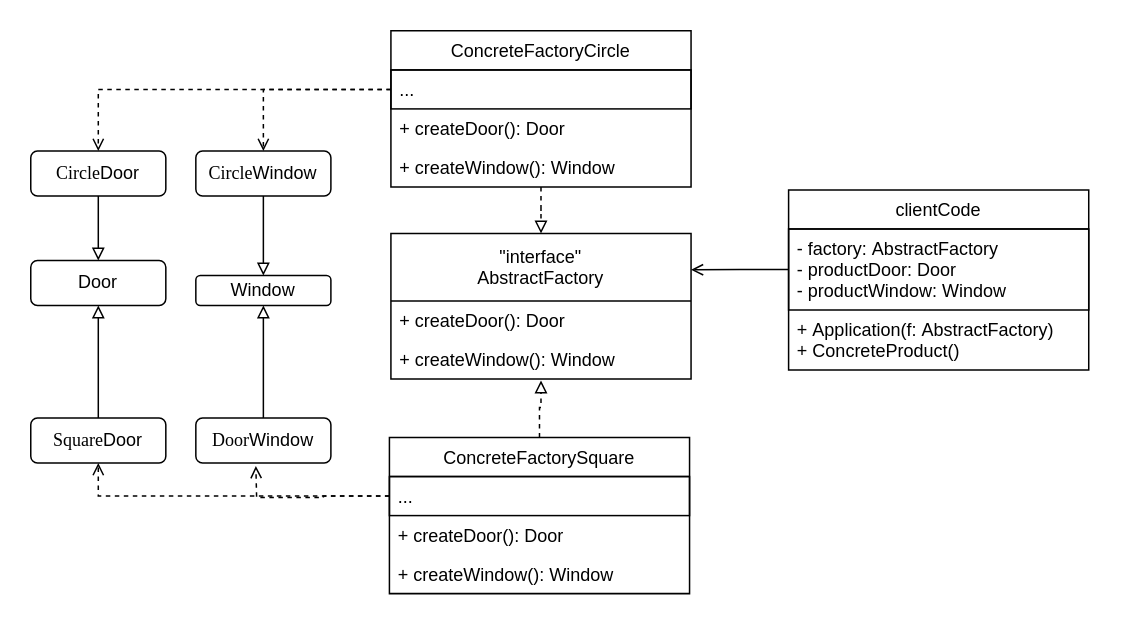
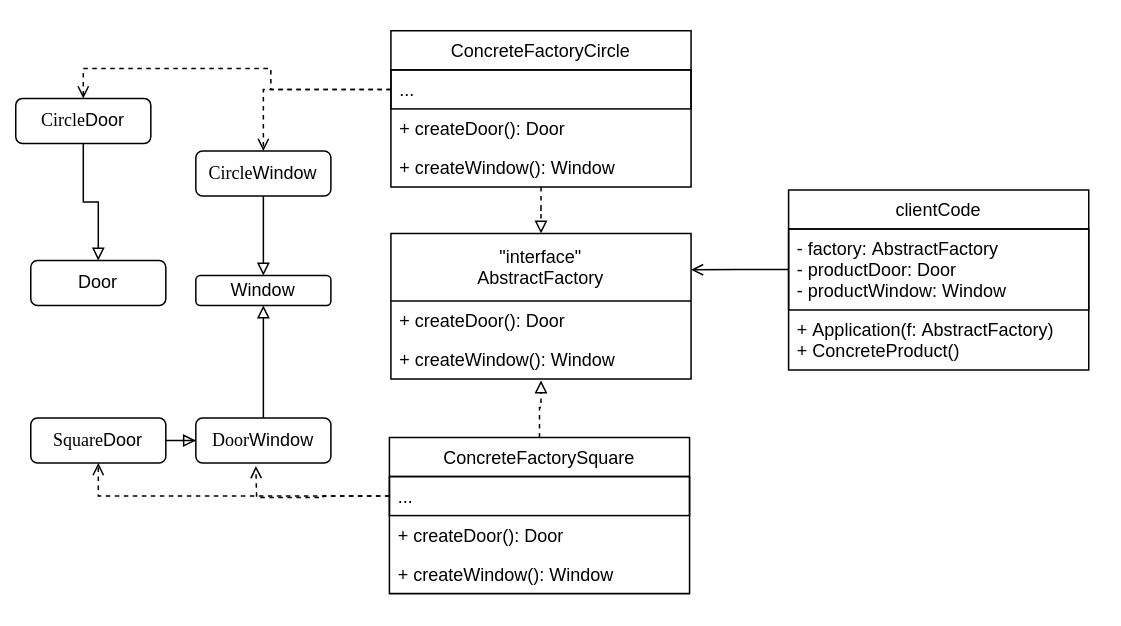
node "СircleDoor": moved (98, 173) -> (83, 121)
edge "SquareDoor" -> "Door": now "SquareDoor" -> "DoorWindow"
